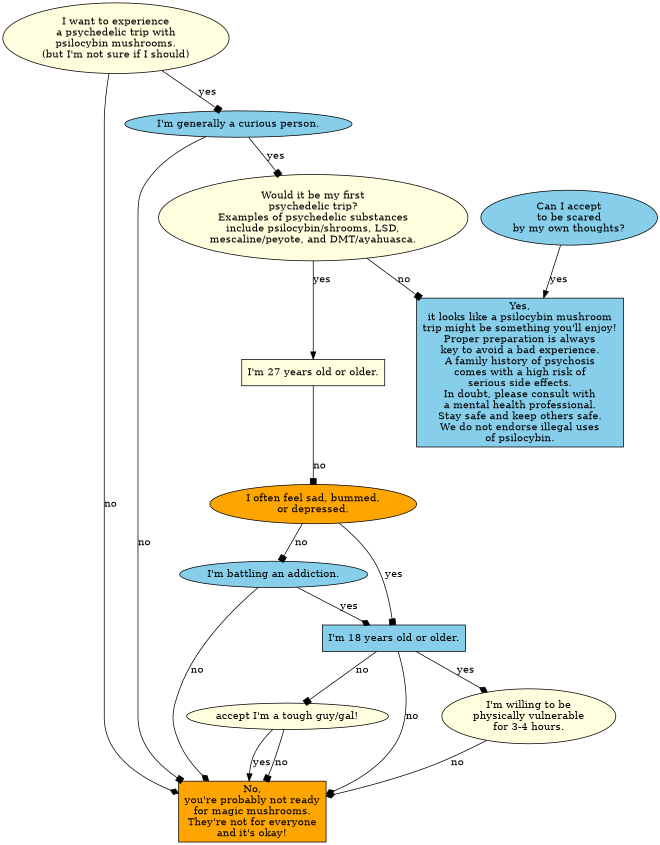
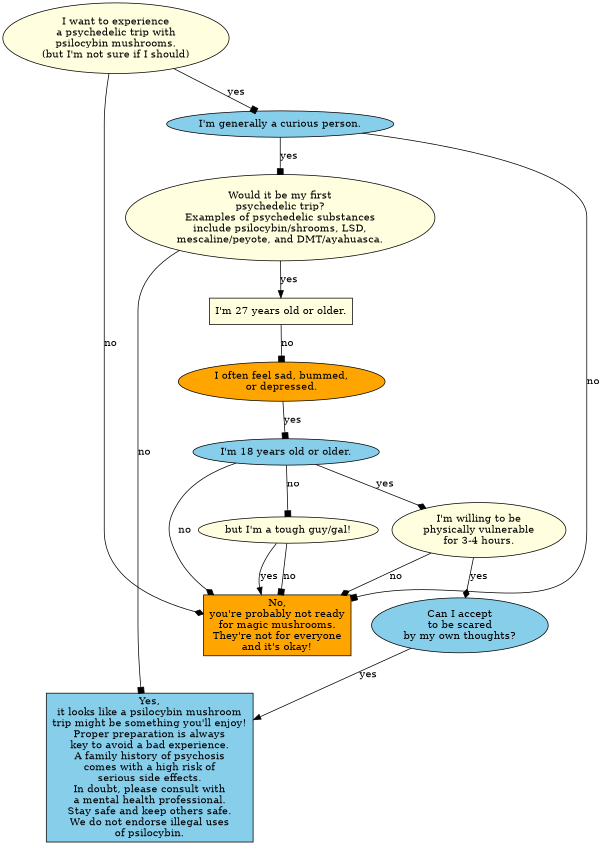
edge "I'm willing to be physically vulnerable for 3-4 hours." -> "Can I accept to be scared by my own thoughts?": added, label "yes"
node "I'm battling an addiction.": removed
node "I'm 18 years old or older.": shape box -> ellipse
node "accept I'm a tough guy/gal!": label "accept I'm a tough guy/gal!" -> "but I'm a tough guy/gal!"
